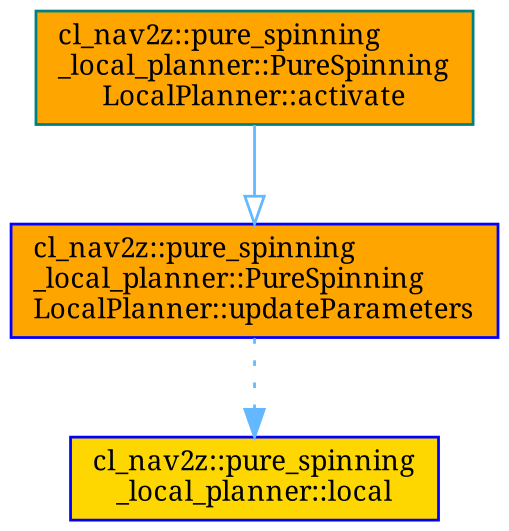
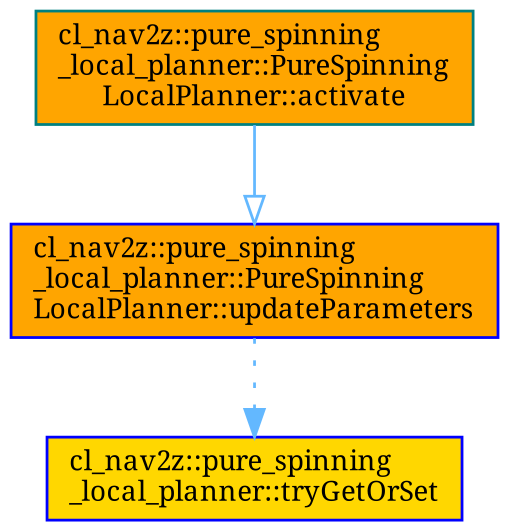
node "cl_nav2z::pure_spinning _local_planner::local": label "cl_nav2z::pure_spinning _local_planner::local" -> "cl_nav2z::pure_spinning _local_planner::tryGetOrSet"
